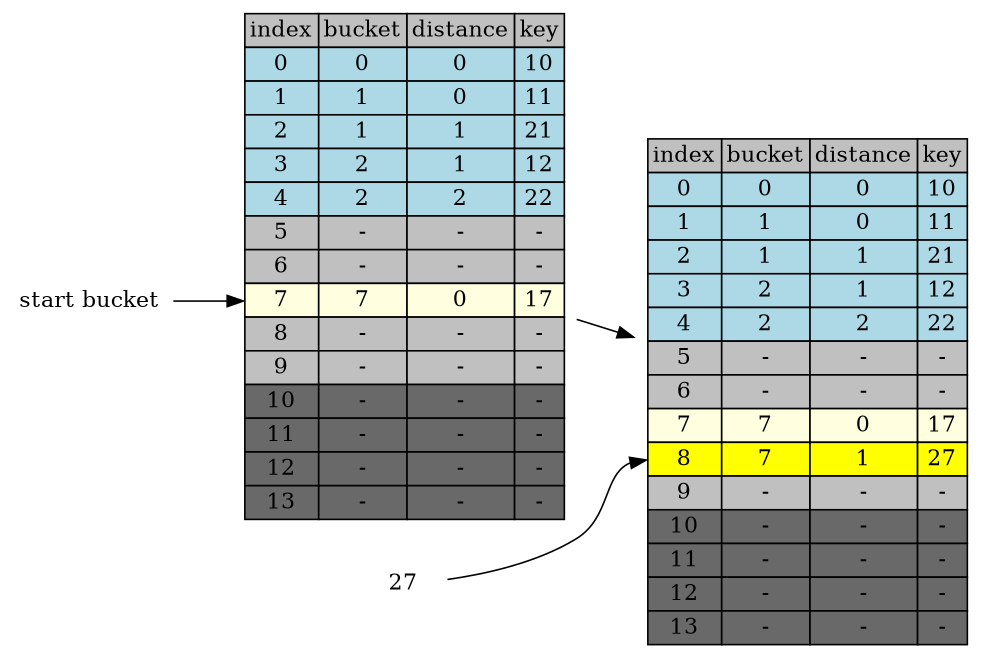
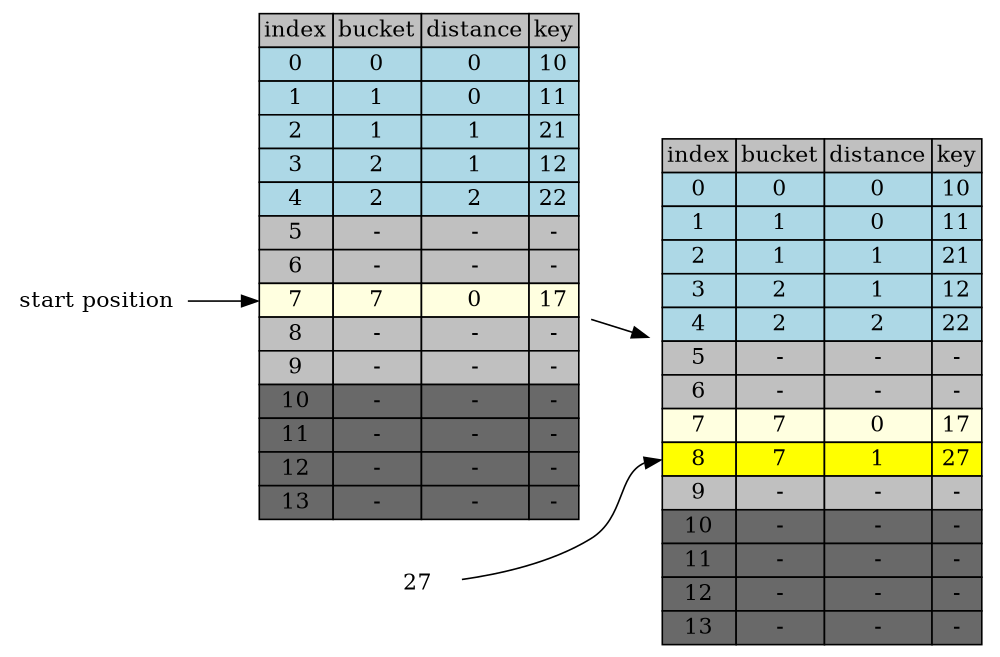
node "start bucket": label "start bucket" -> "start position"
